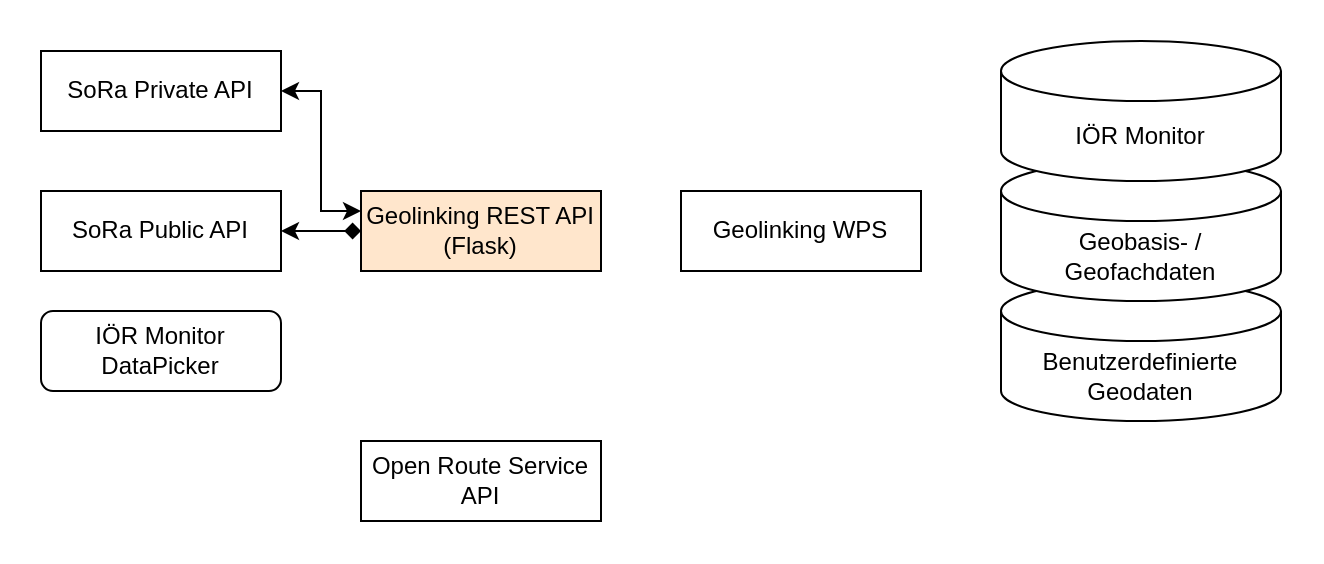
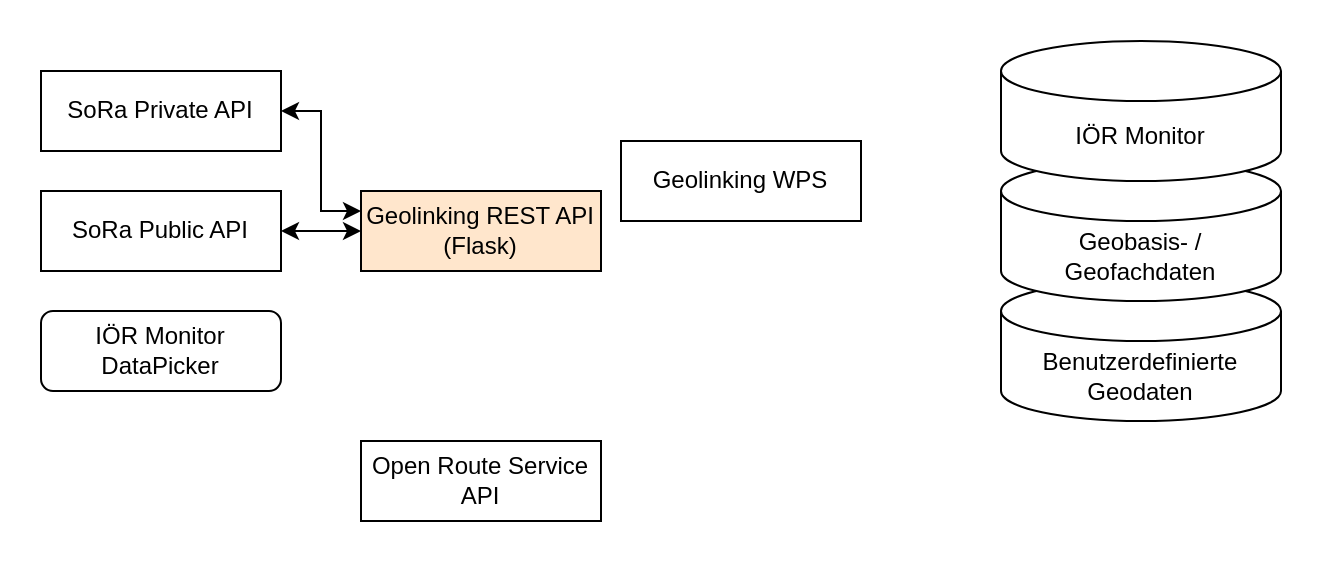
node "SoRa Private API": moved (161, 91) -> (161, 111)
edge "SoRa Public API" -- "Geolinking REST API (Flask)": arrowhead diamond -> classic
node "Geolinking WPS": moved (801, 231) -> (741, 181)
